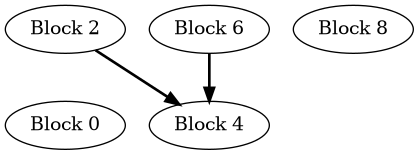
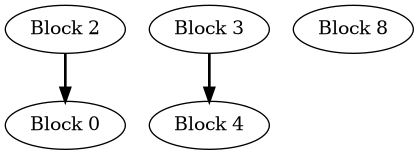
node "Block 6": label "Block 6" -> "Block 3"
edge "Block 2" -> "Block 4": now "Block 2" -> "Block 0"
